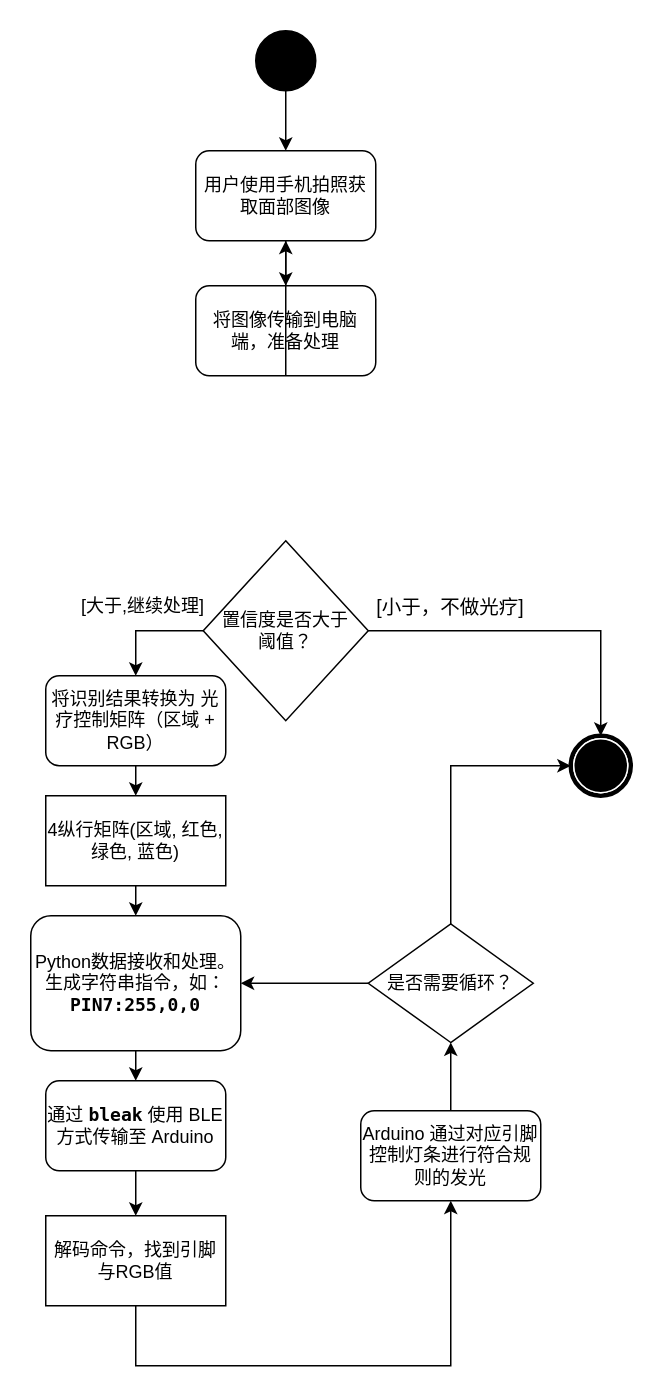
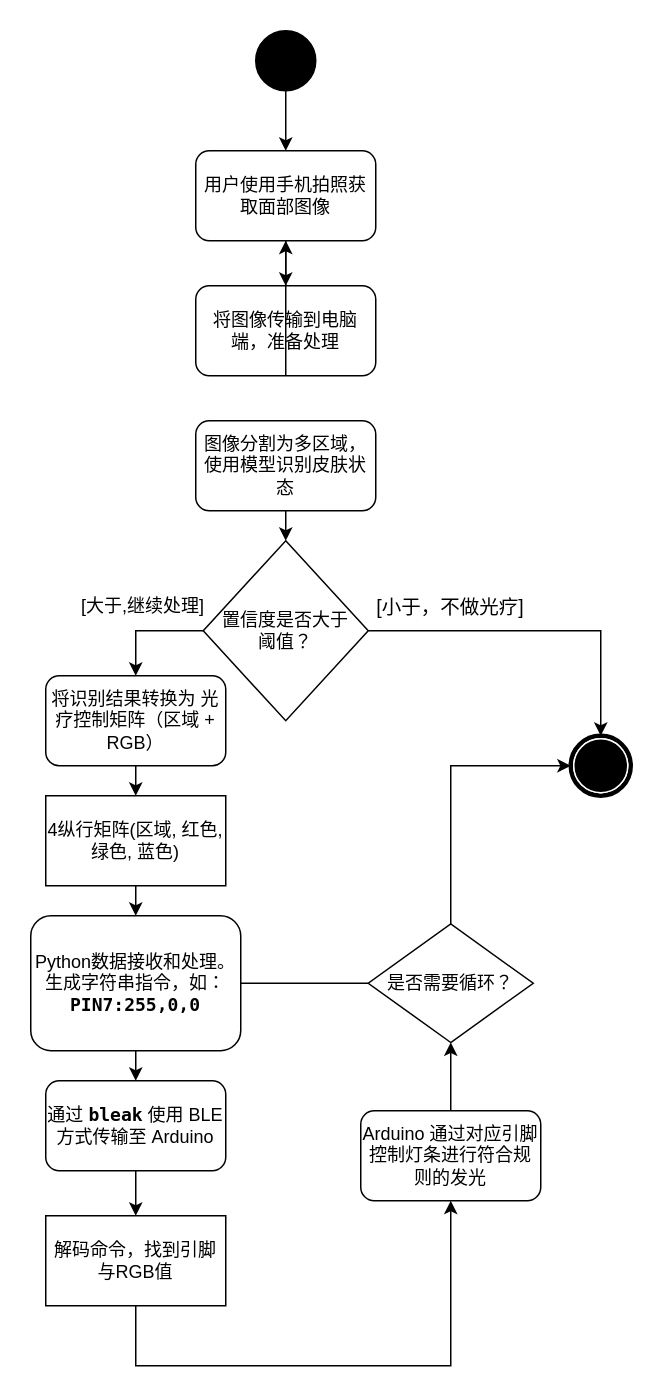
node "图像分割为多区域，使用模型识别皮肤状态": added
edge "图像分割为多区域，使用模型识别皮肤状态" -> "置信度是否大于 阈值？": added
edge "是否需要循环？" -> "Python数据接收和处理。生成字符串指令，如：PIN7:255,0,0": arrowhead classic -> none
